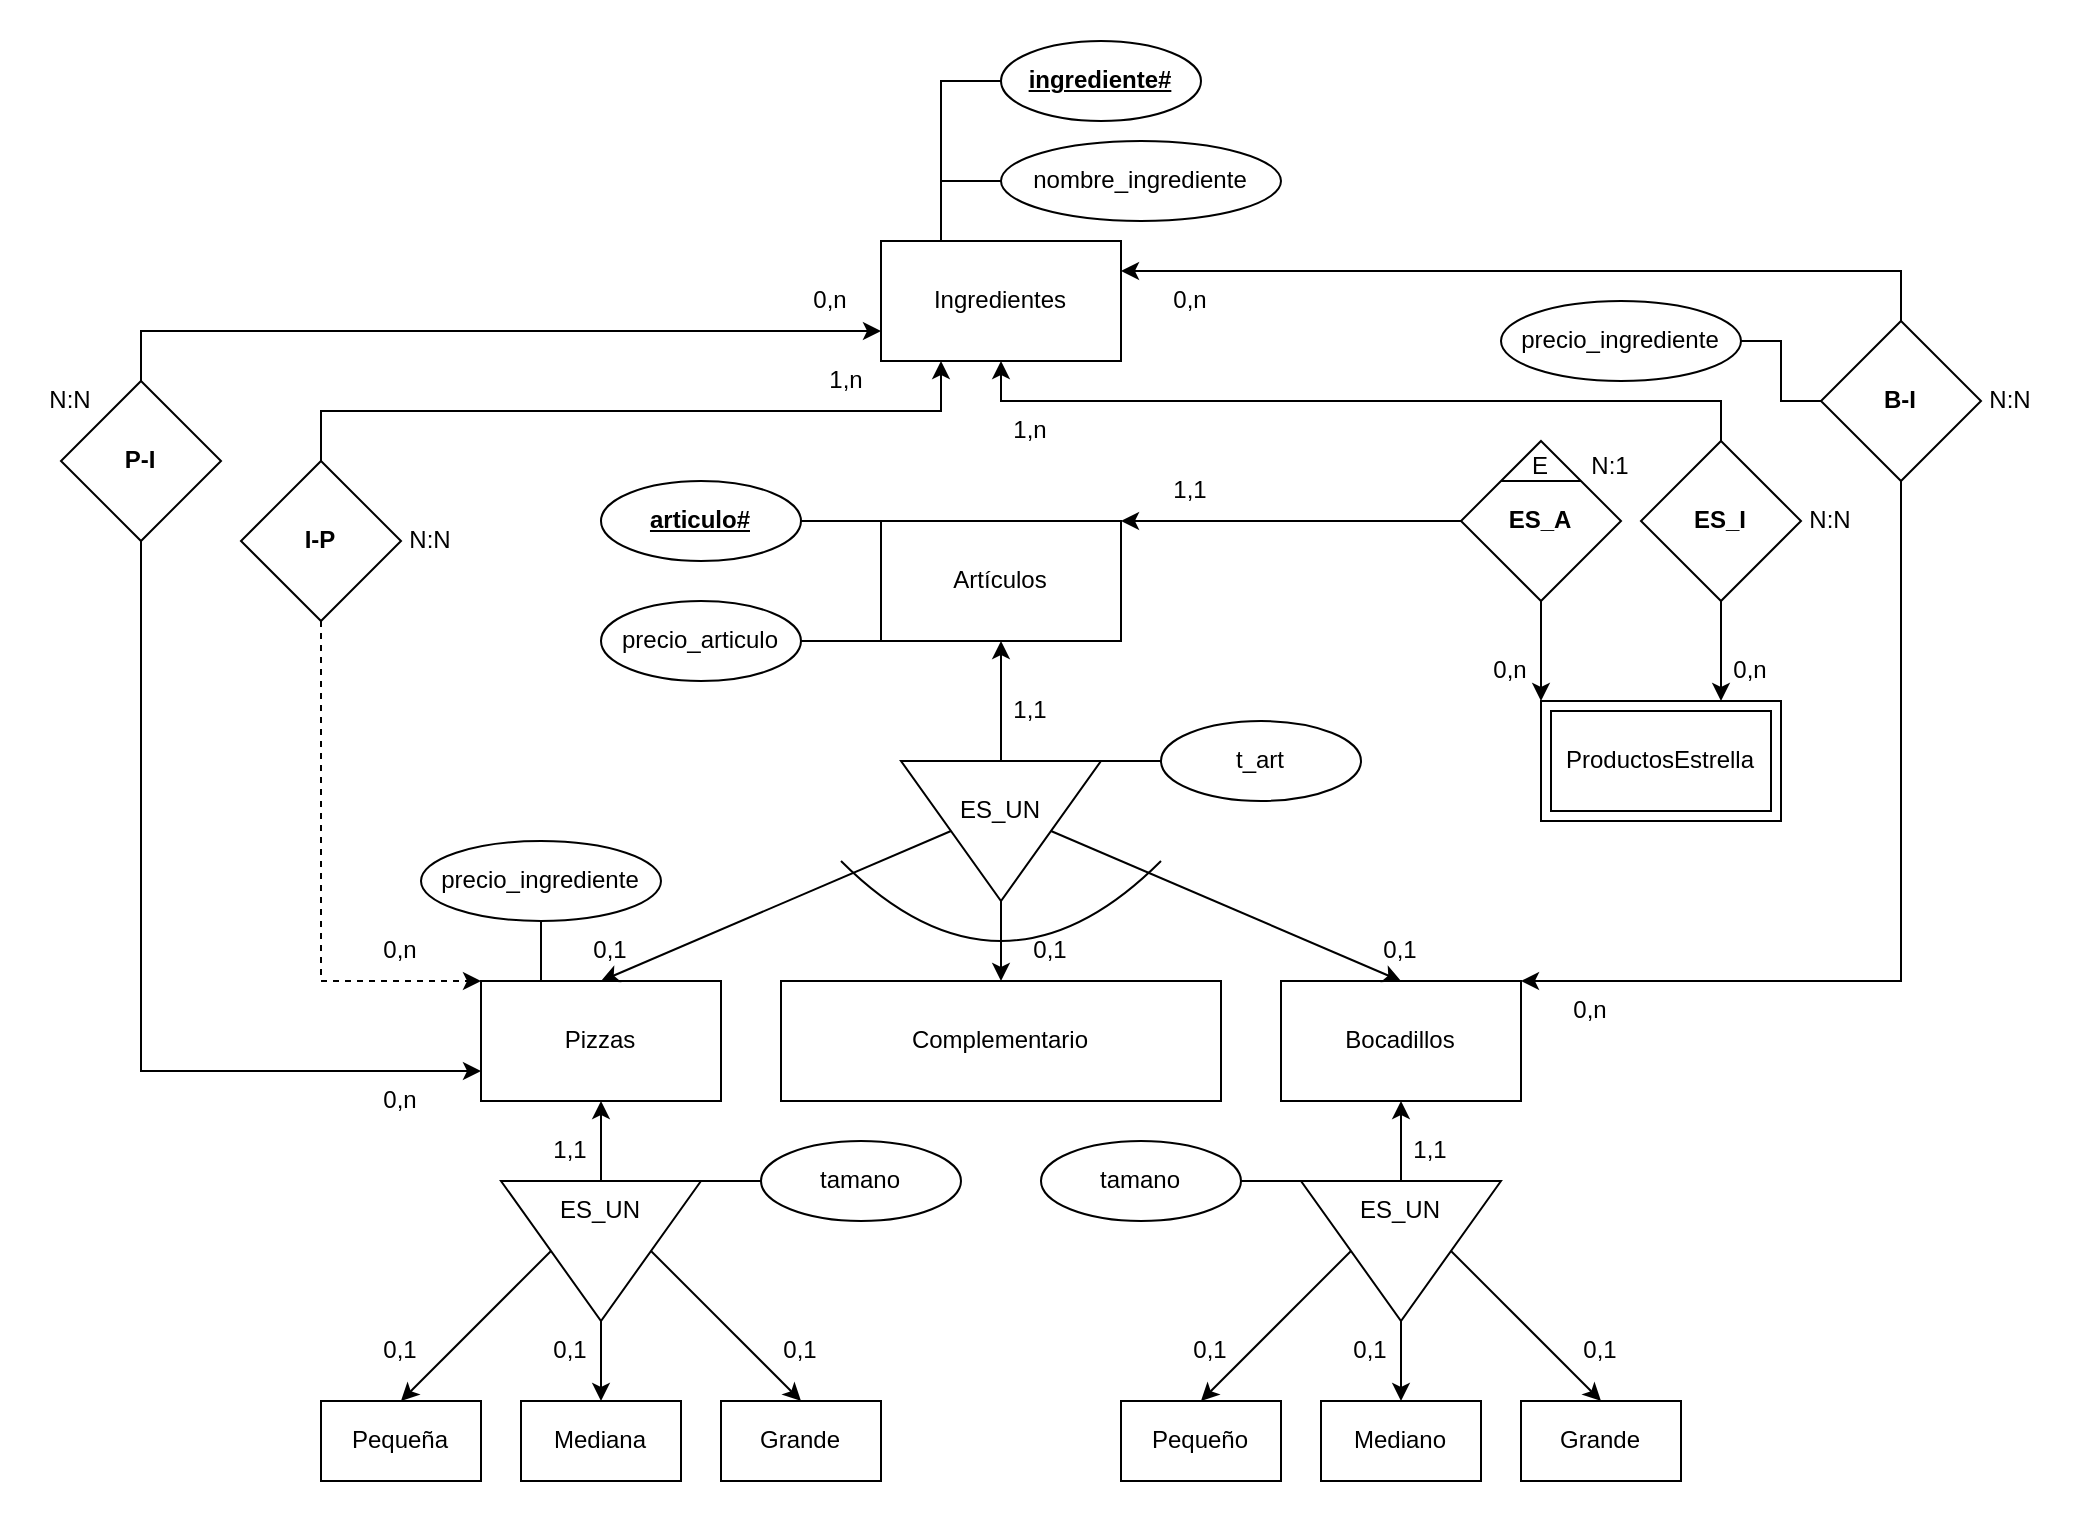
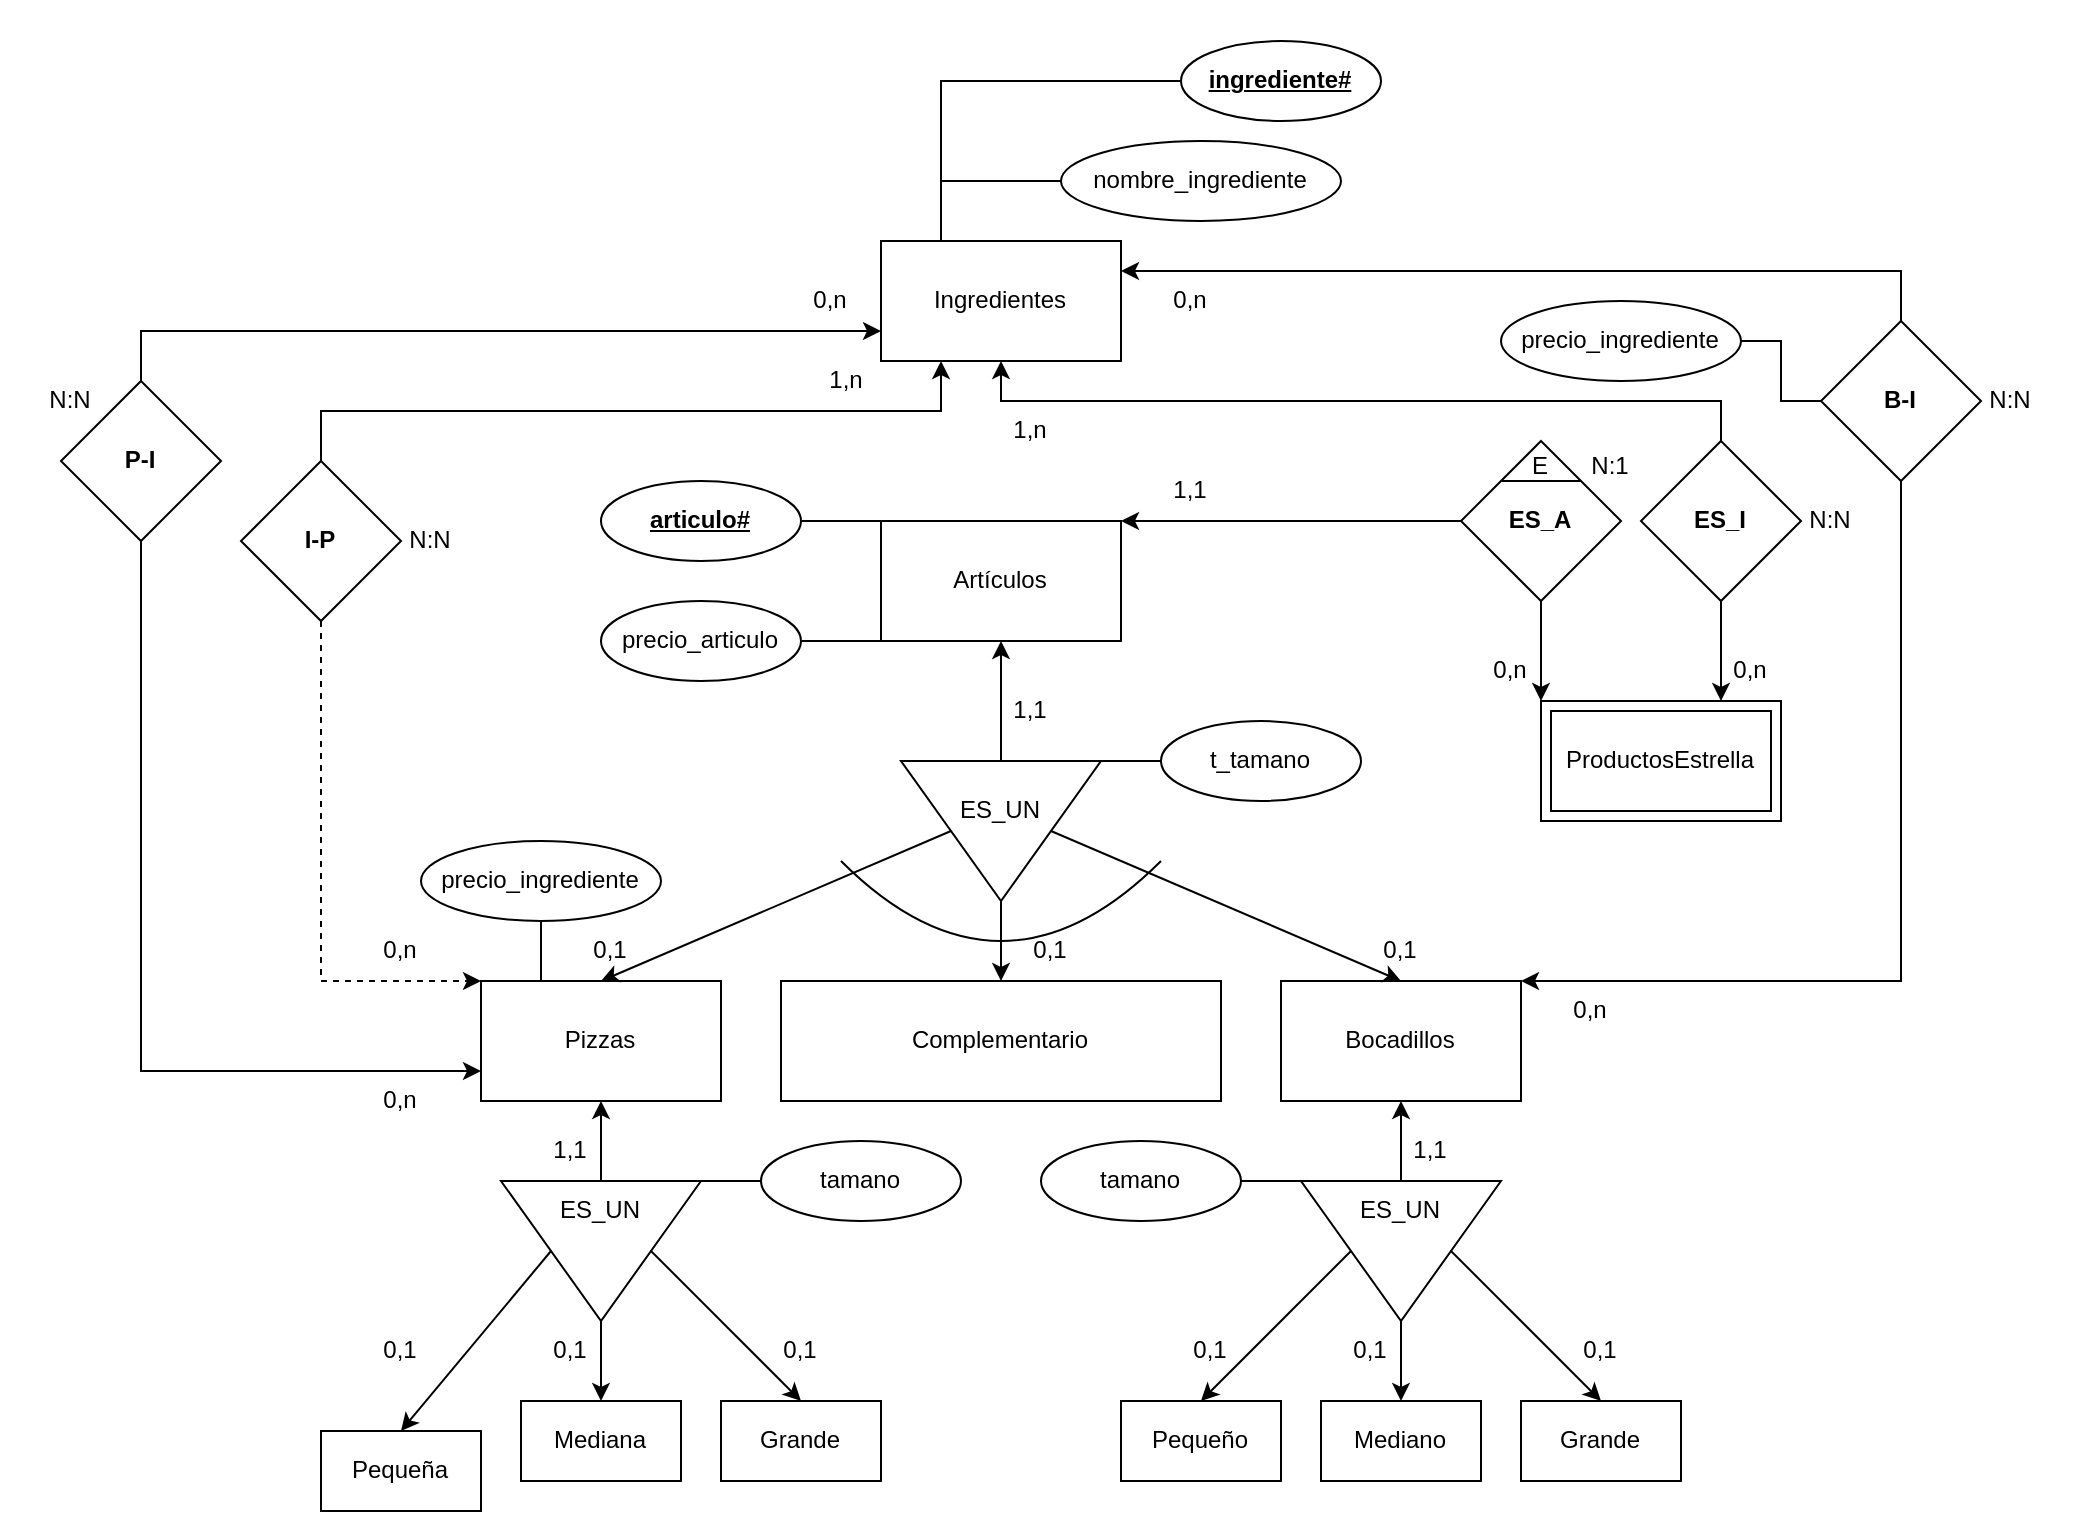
node "ingrediente#": moved (1101, 81) -> (1281, 81)
node "nombre_ingrediente": moved (1141, 181) -> (1201, 181)
node "t_art": label "t_art" -> "t_tamano"
node "Pequeña": moved (401, 1441) -> (401, 1471)
